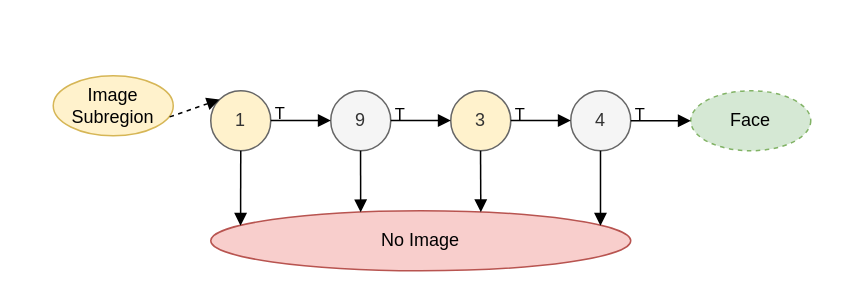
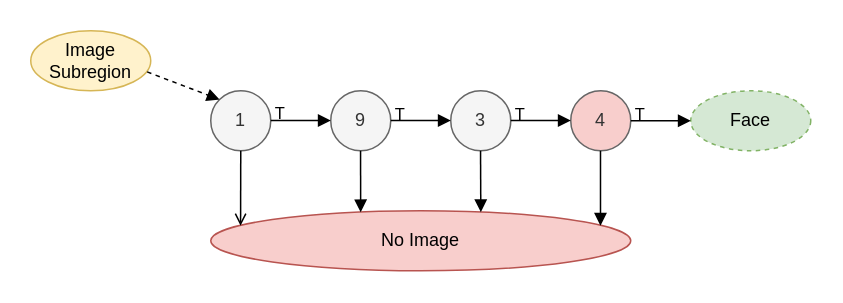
node "Image Subregion": moved (113, 106) -> (91, 61)
node "1": fillcolor #fff2cc -> #f5f5f5
node "3": fillcolor #fff2cc -> #f5f5f5
node "4": fillcolor #f5f5f5 -> #f8cecc
edge "1" -> "No Image": arrowhead block -> open
